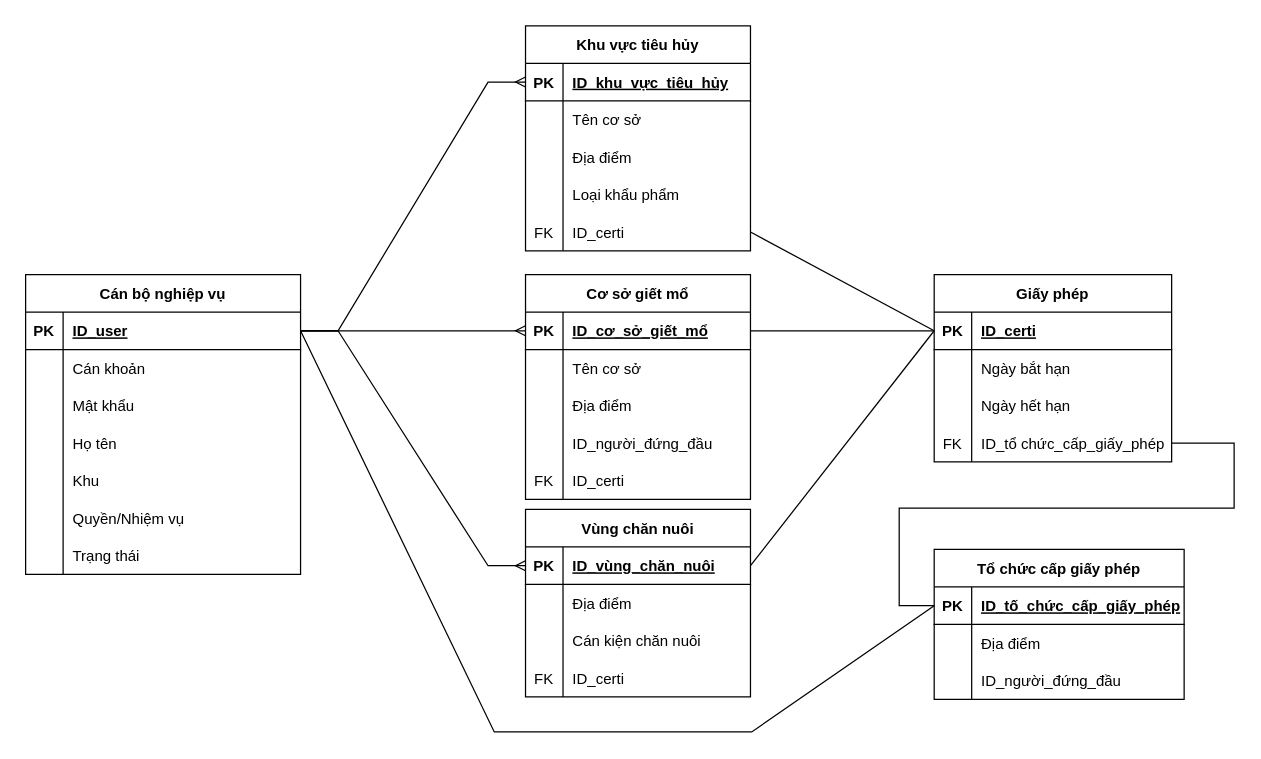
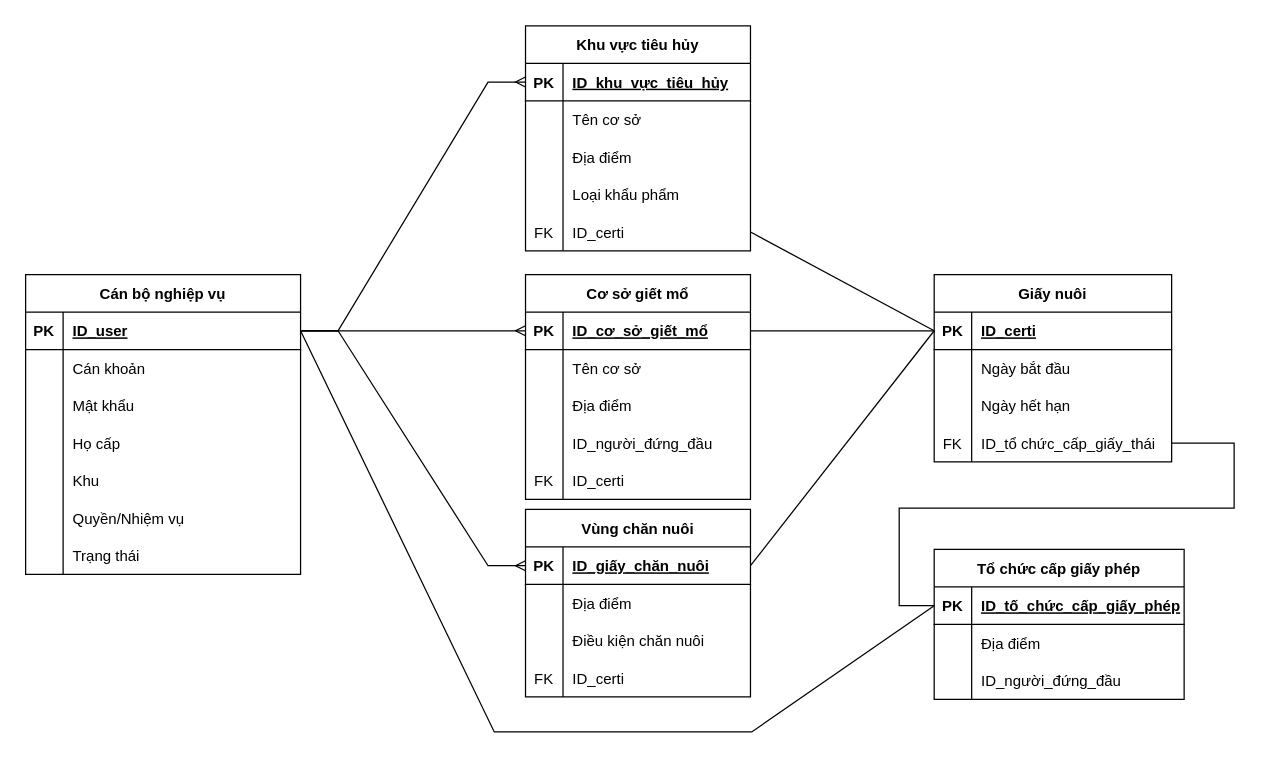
node "Giấy phép": label "Giấy phép" -> "Giấy nuôi"
node "Ngày bắt hạn": label "Ngày bắt hạn" -> "Ngày bắt đầu"
node "Họ tên": label "Họ tên" -> "Họ cấp"
node "ID_tổ chức_cấp_giấy_phép": label "ID_tổ chức_cấp_giấy_phép" -> "ID_tổ chức_cấp_giấy_thái"
node "ID_vùng_chăn_nuôi": label "ID_vùng_chăn_nuôi" -> "ID_giấy_chăn_nuôi"
node "Cán kiện chăn nuôi": label "Cán kiện chăn nuôi" -> "Điều kiện chăn nuôi"
